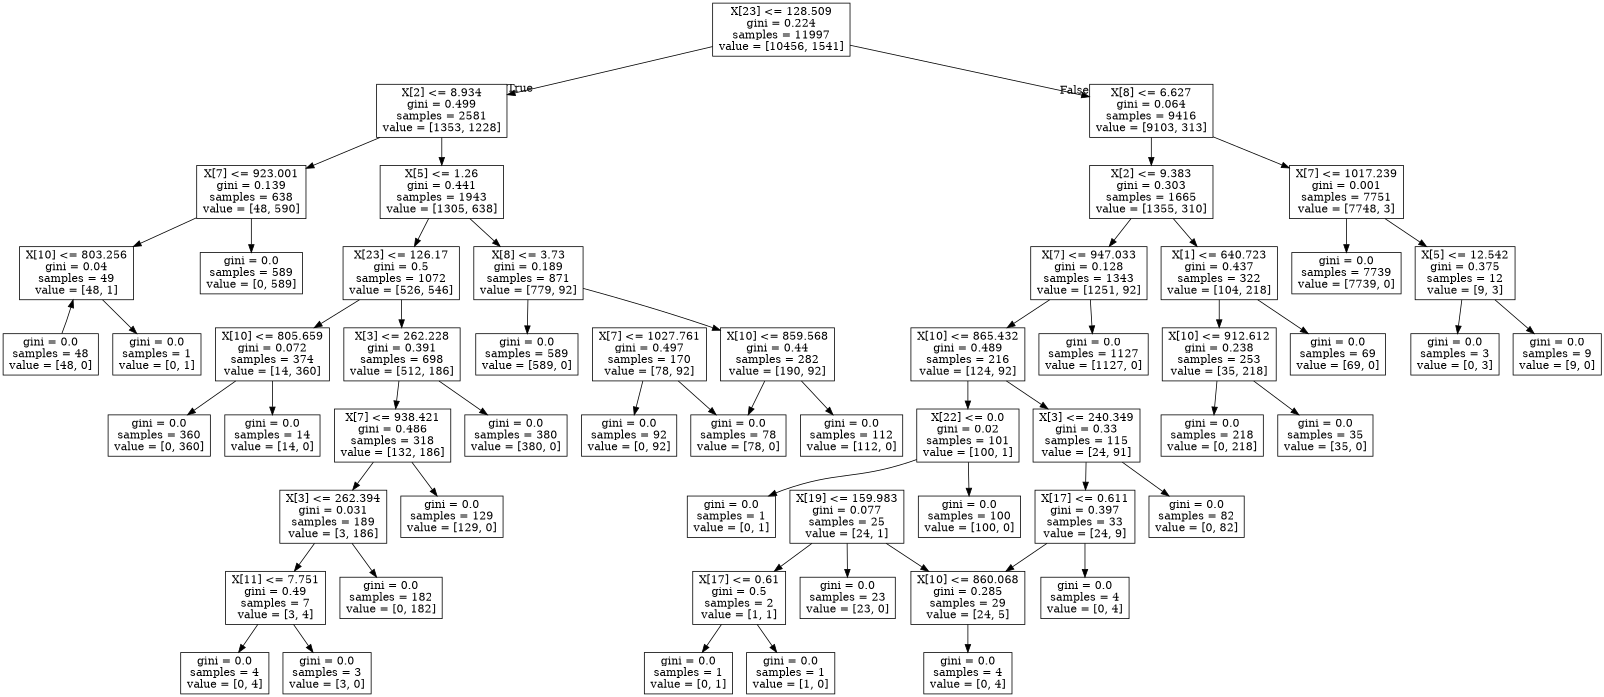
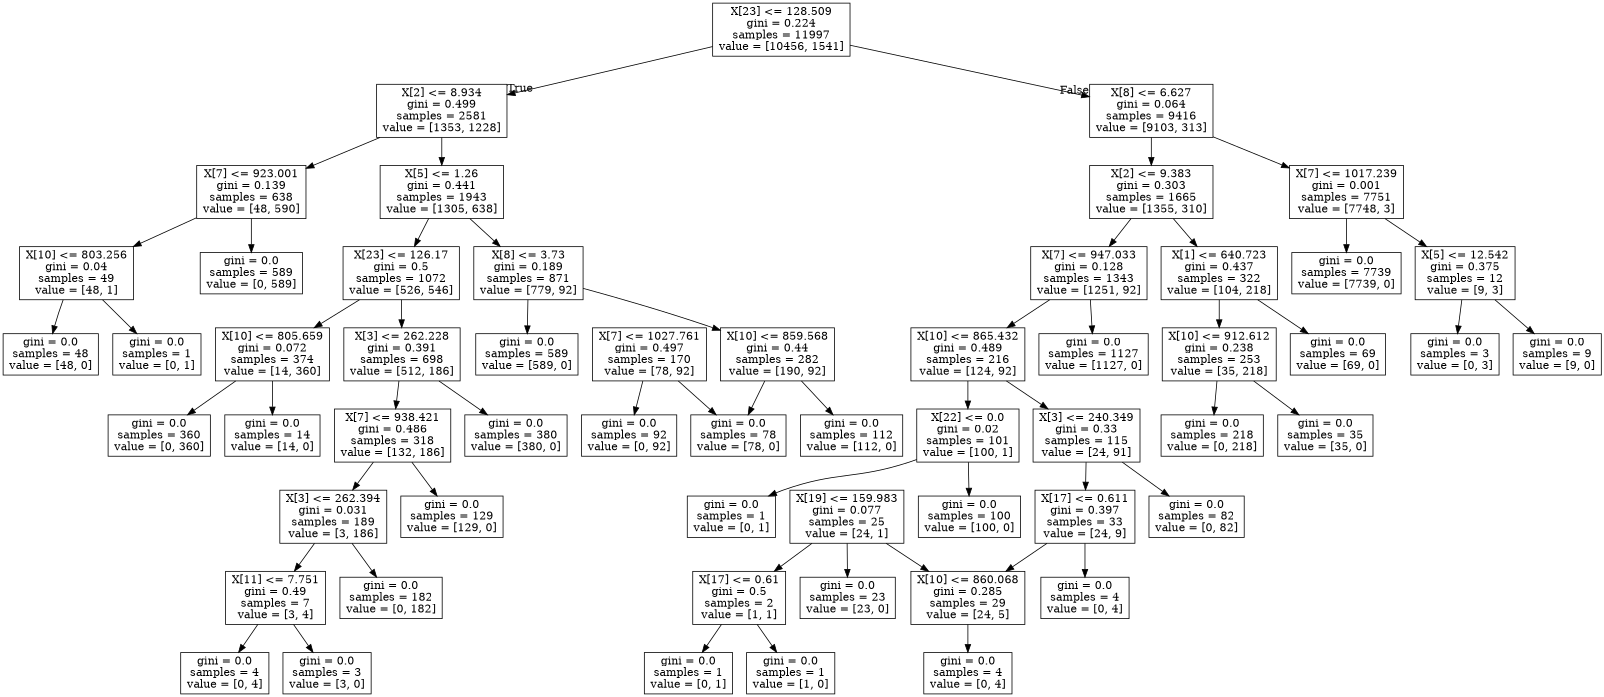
edge "gini = 0.0 samples = 48 value = [48, 0]" -> "X[10] <= 803.256 gini = 0.04 samples = 49 value = [48, 1]": reversed
